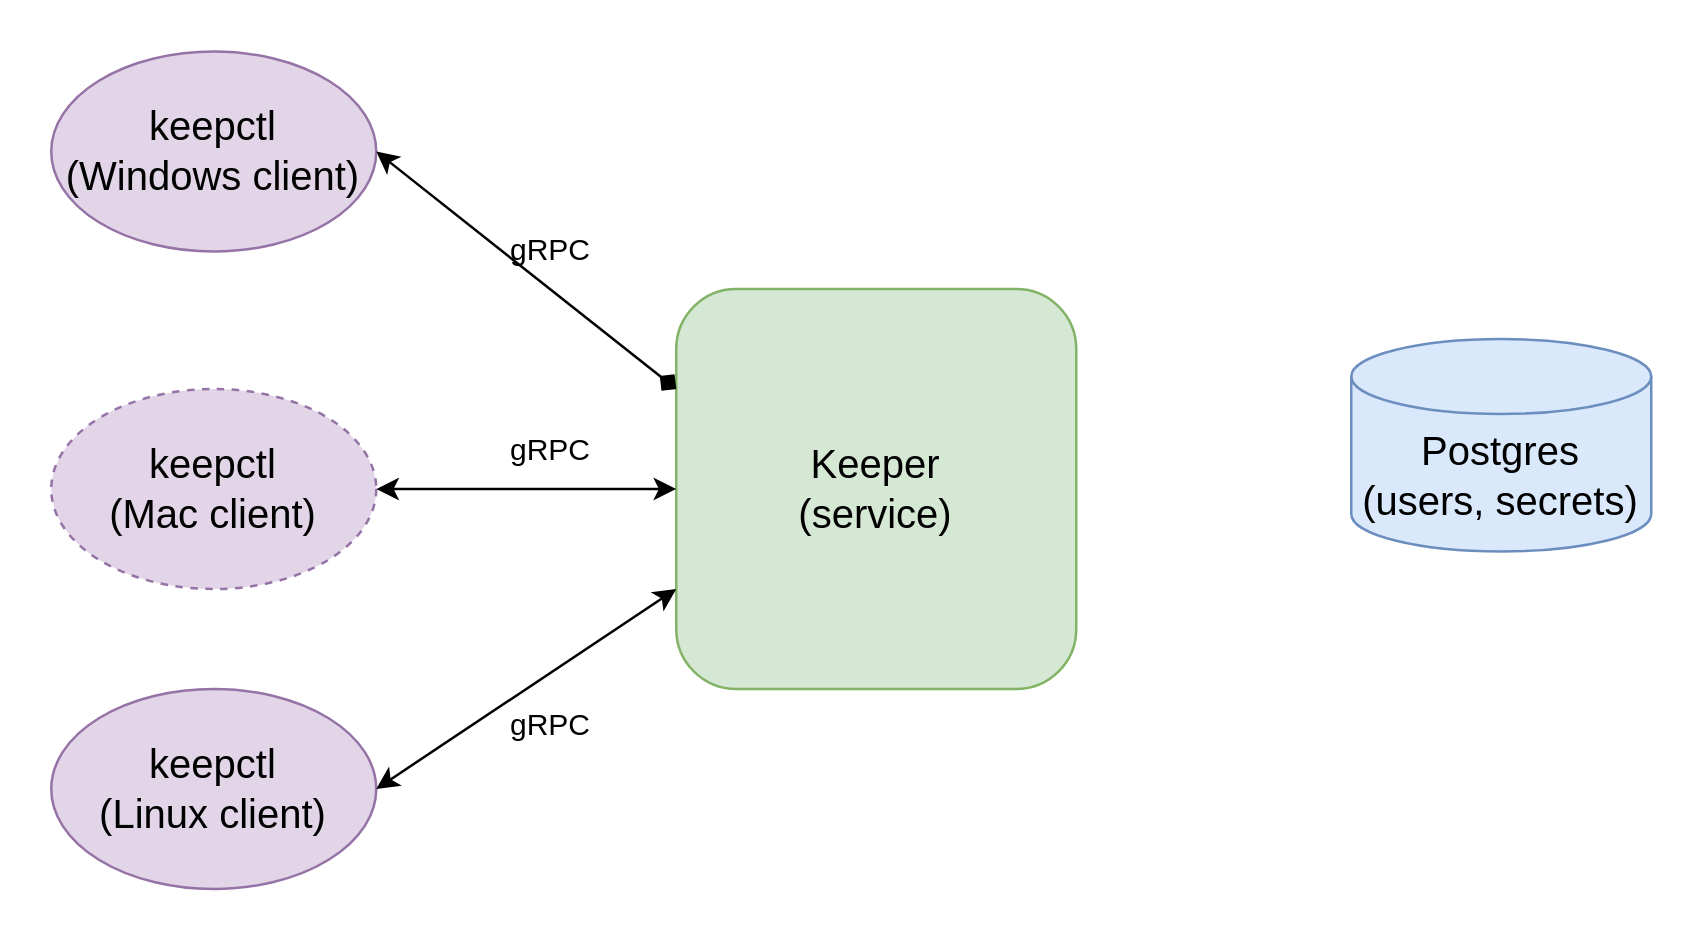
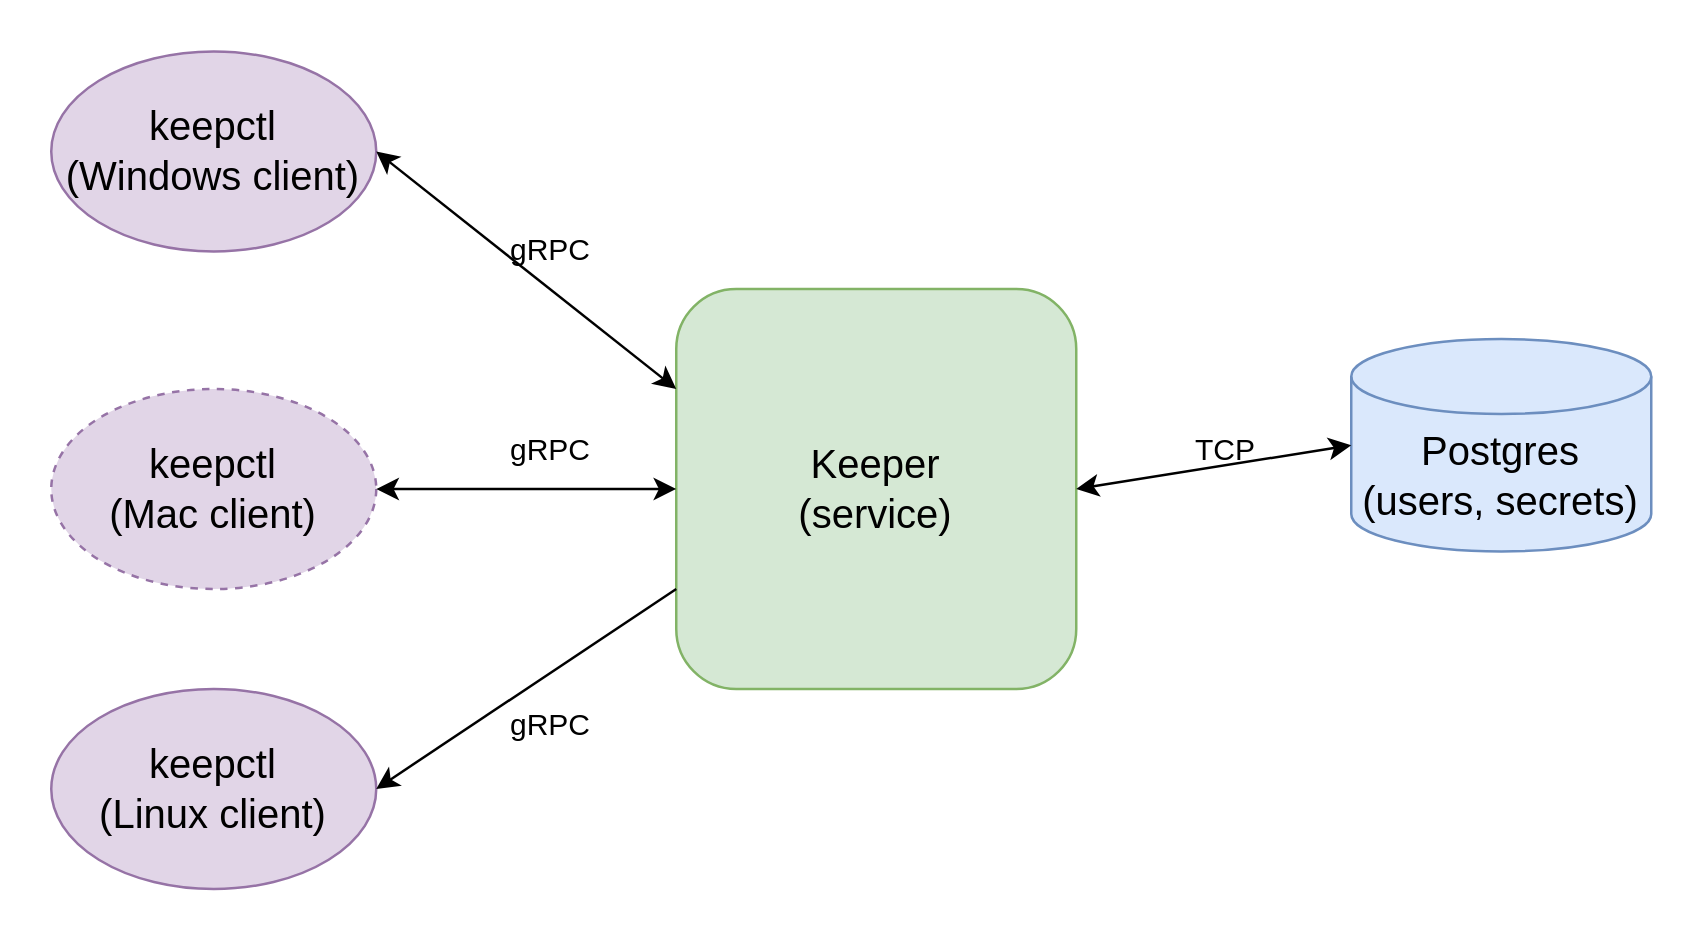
edge "keepctl(Windows client)" -- "Keeper (service)": arrowhead diamond -> classic
node "TCP": added
edge "Postgres (users, secrets)" -- "Keeper (service)": added
edge "Keeper (service)" -- "keepctl (Linux client)": arrowhead classic -> none
